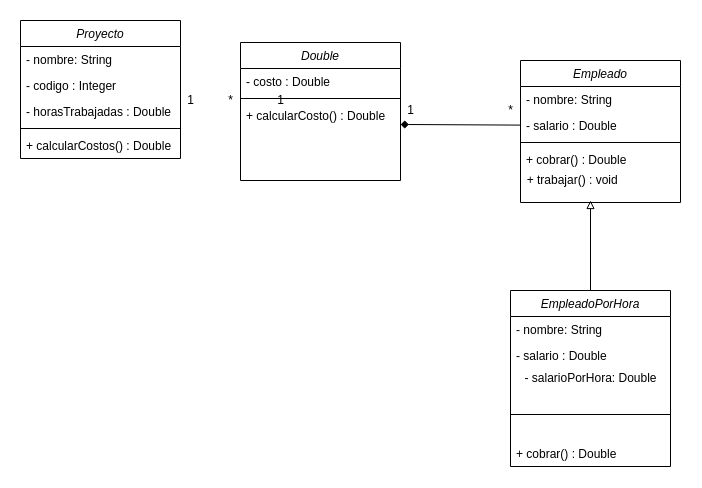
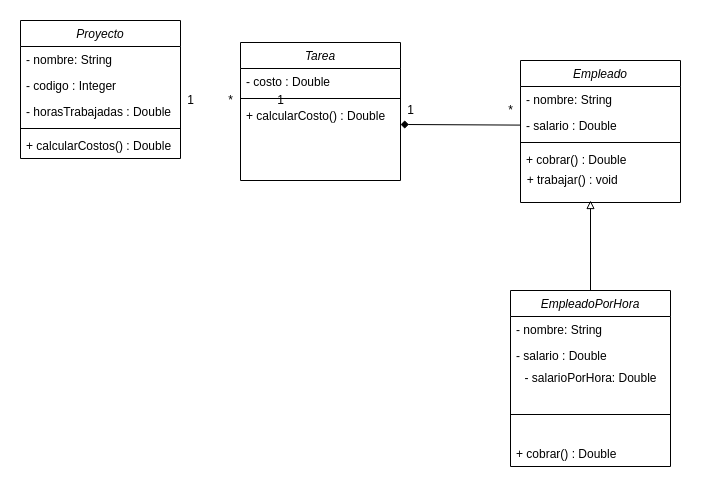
node "Double": label "Double" -> "Tarea"
